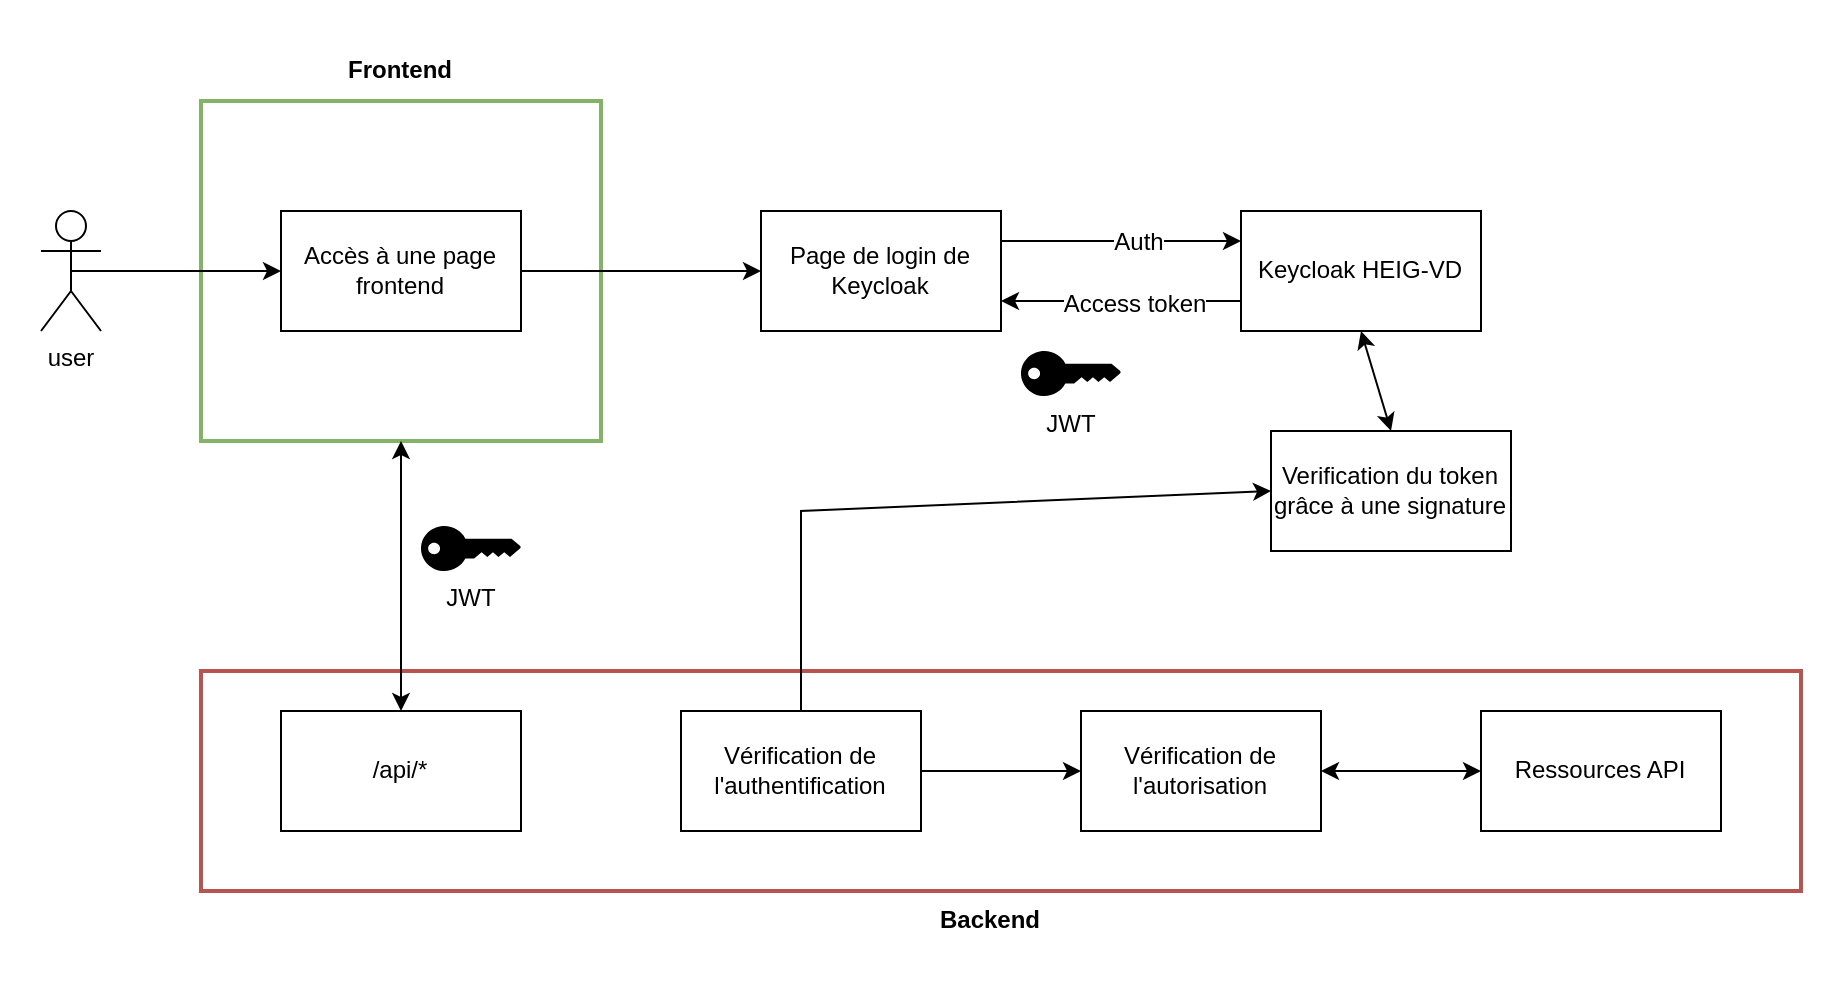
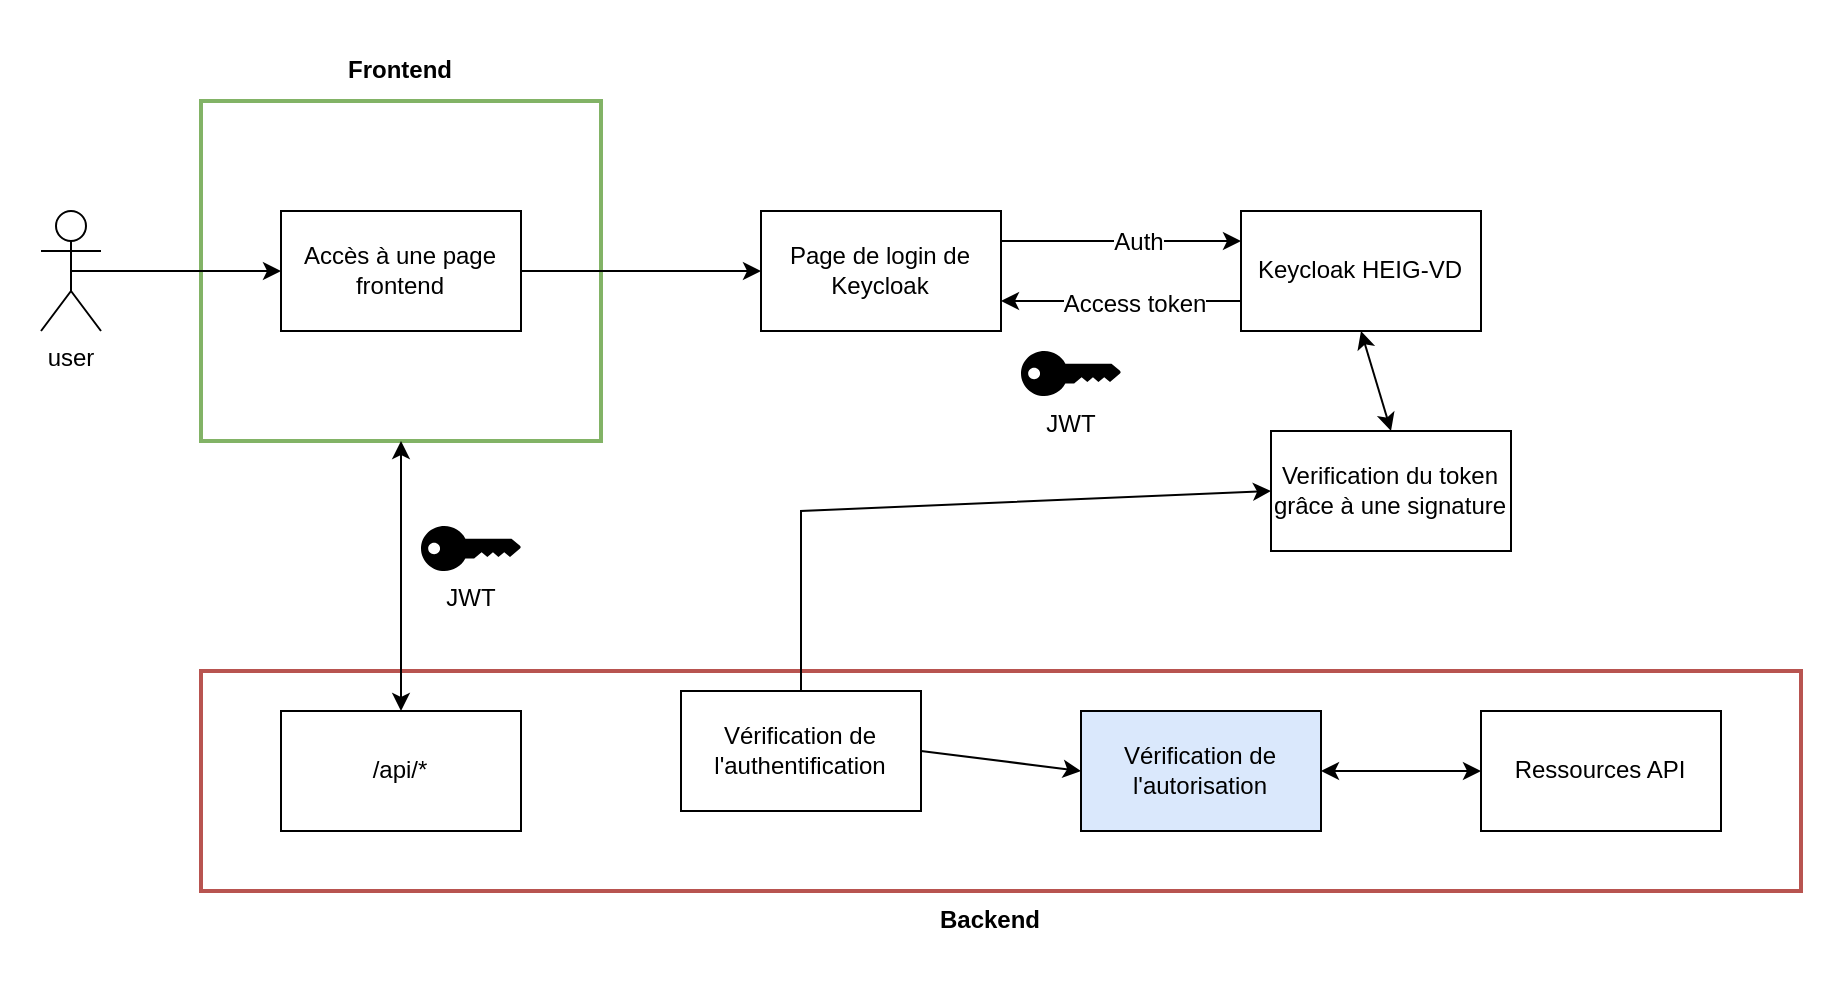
node "Vérification de l'authentification": moved (801, 771) -> (801, 751)
node "Vérification de l'autorisation": fillcolor #ffffff -> #dae8fc
